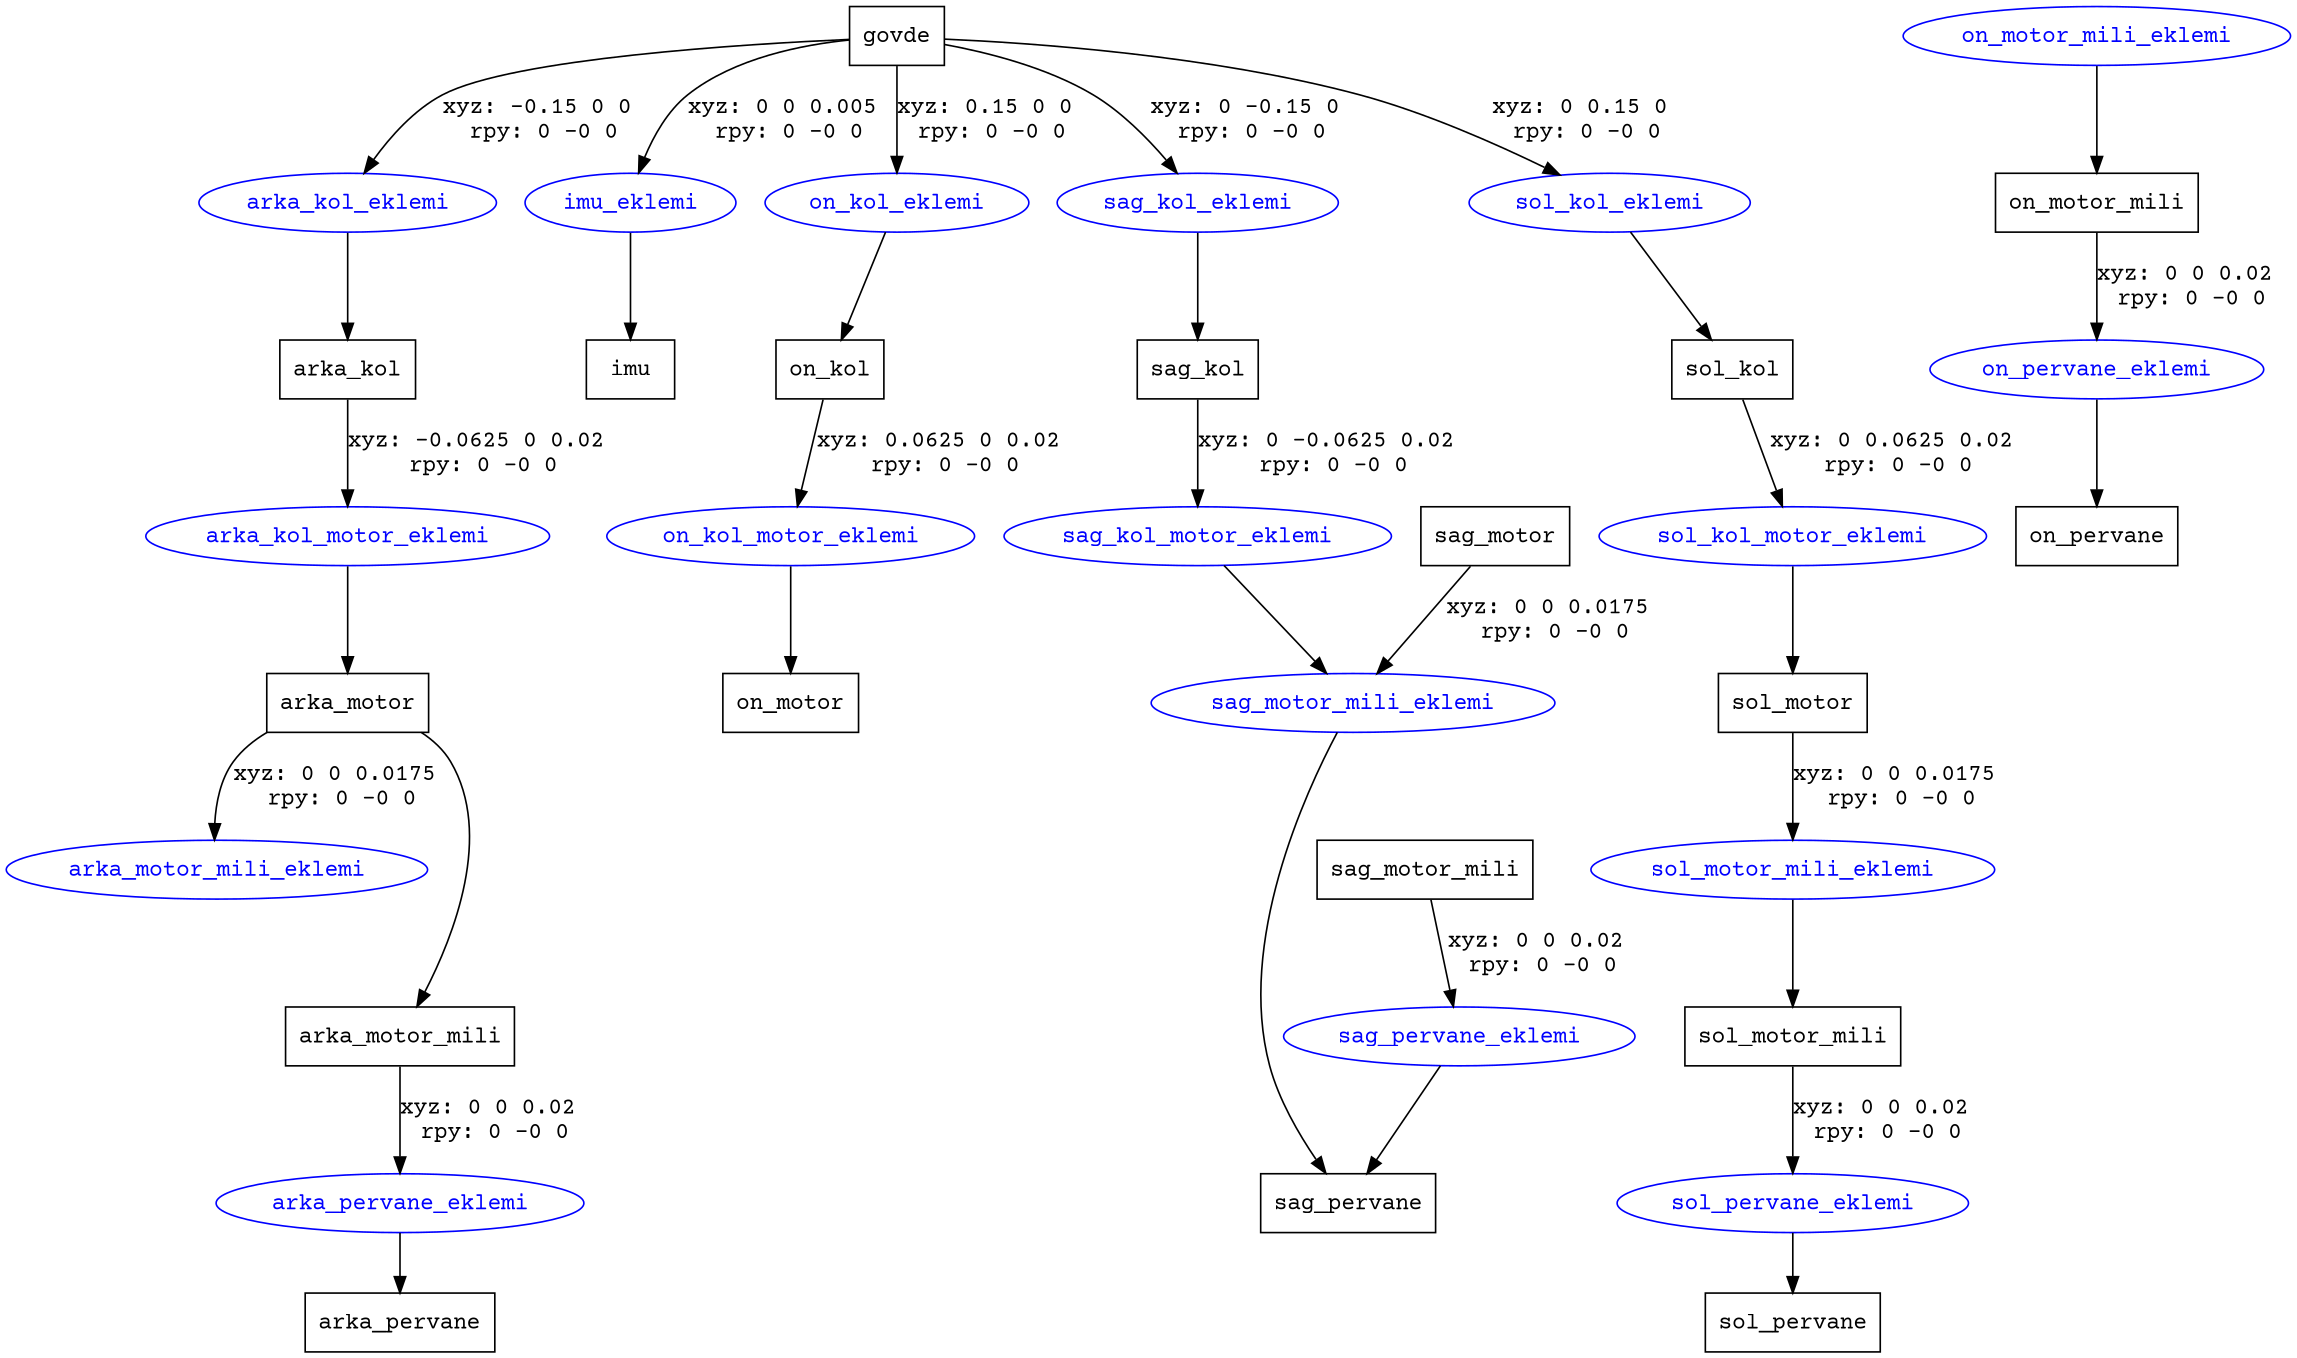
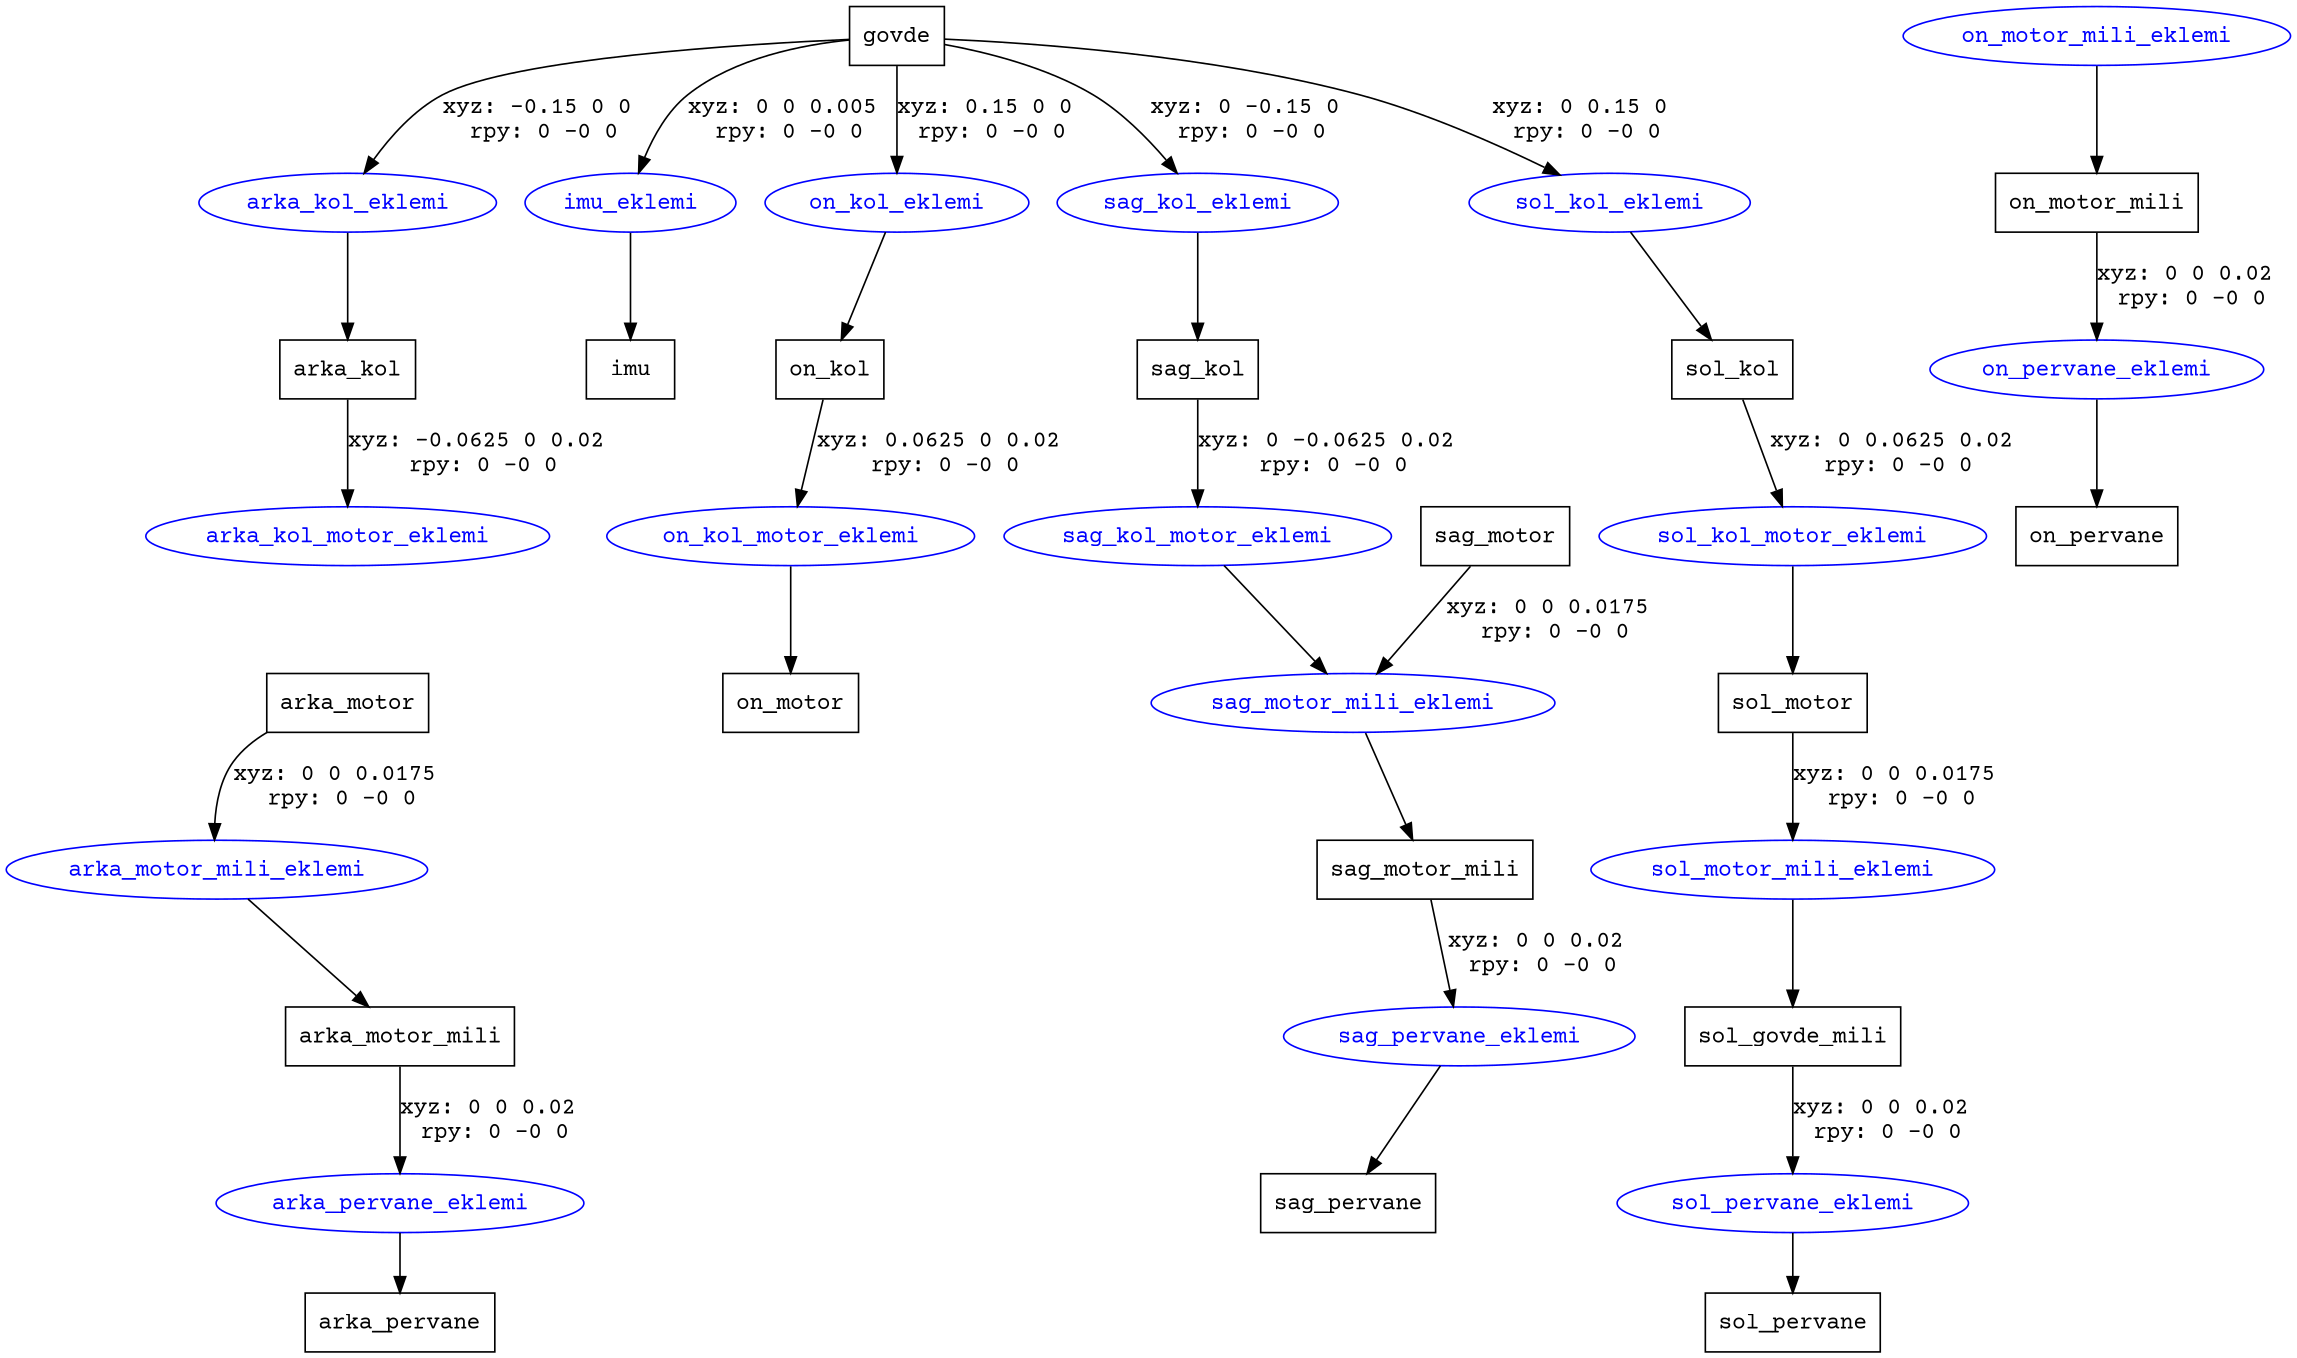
edge "arka_kol_motor_eklemi" -> "arka_motor": removed
edge "arka_motor" -> "arka_motor_mili": now "arka_motor_mili_eklemi" -> "arka_motor_mili"
edge "sag_motor_mili_eklemi" -> "sag_pervane": now "sag_motor_mili_eklemi" -> "sag_motor_mili"
node "sol_motor_mili": label "sol_motor_mili" -> "sol_govde_mili"
